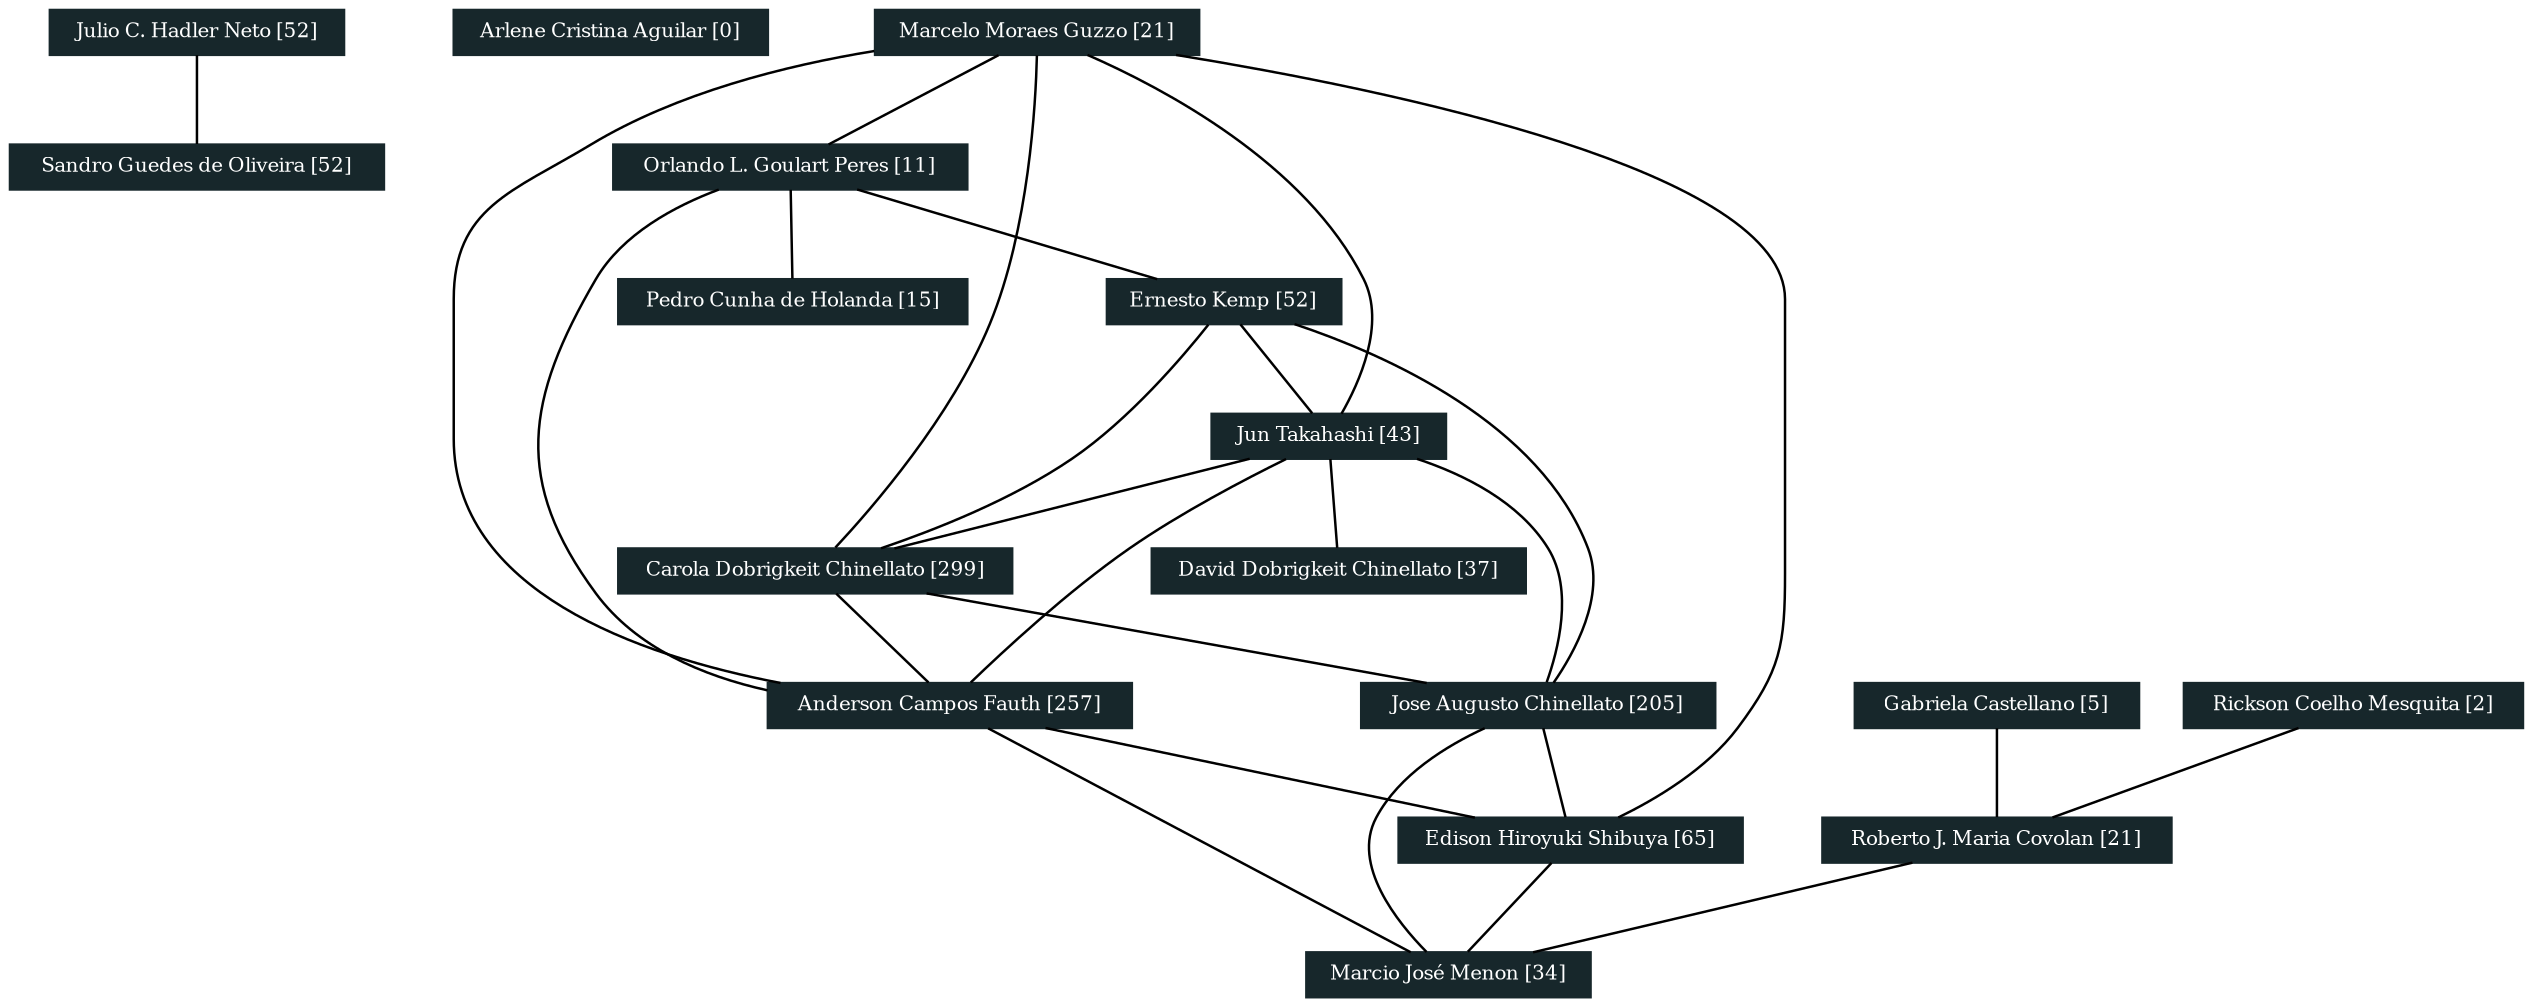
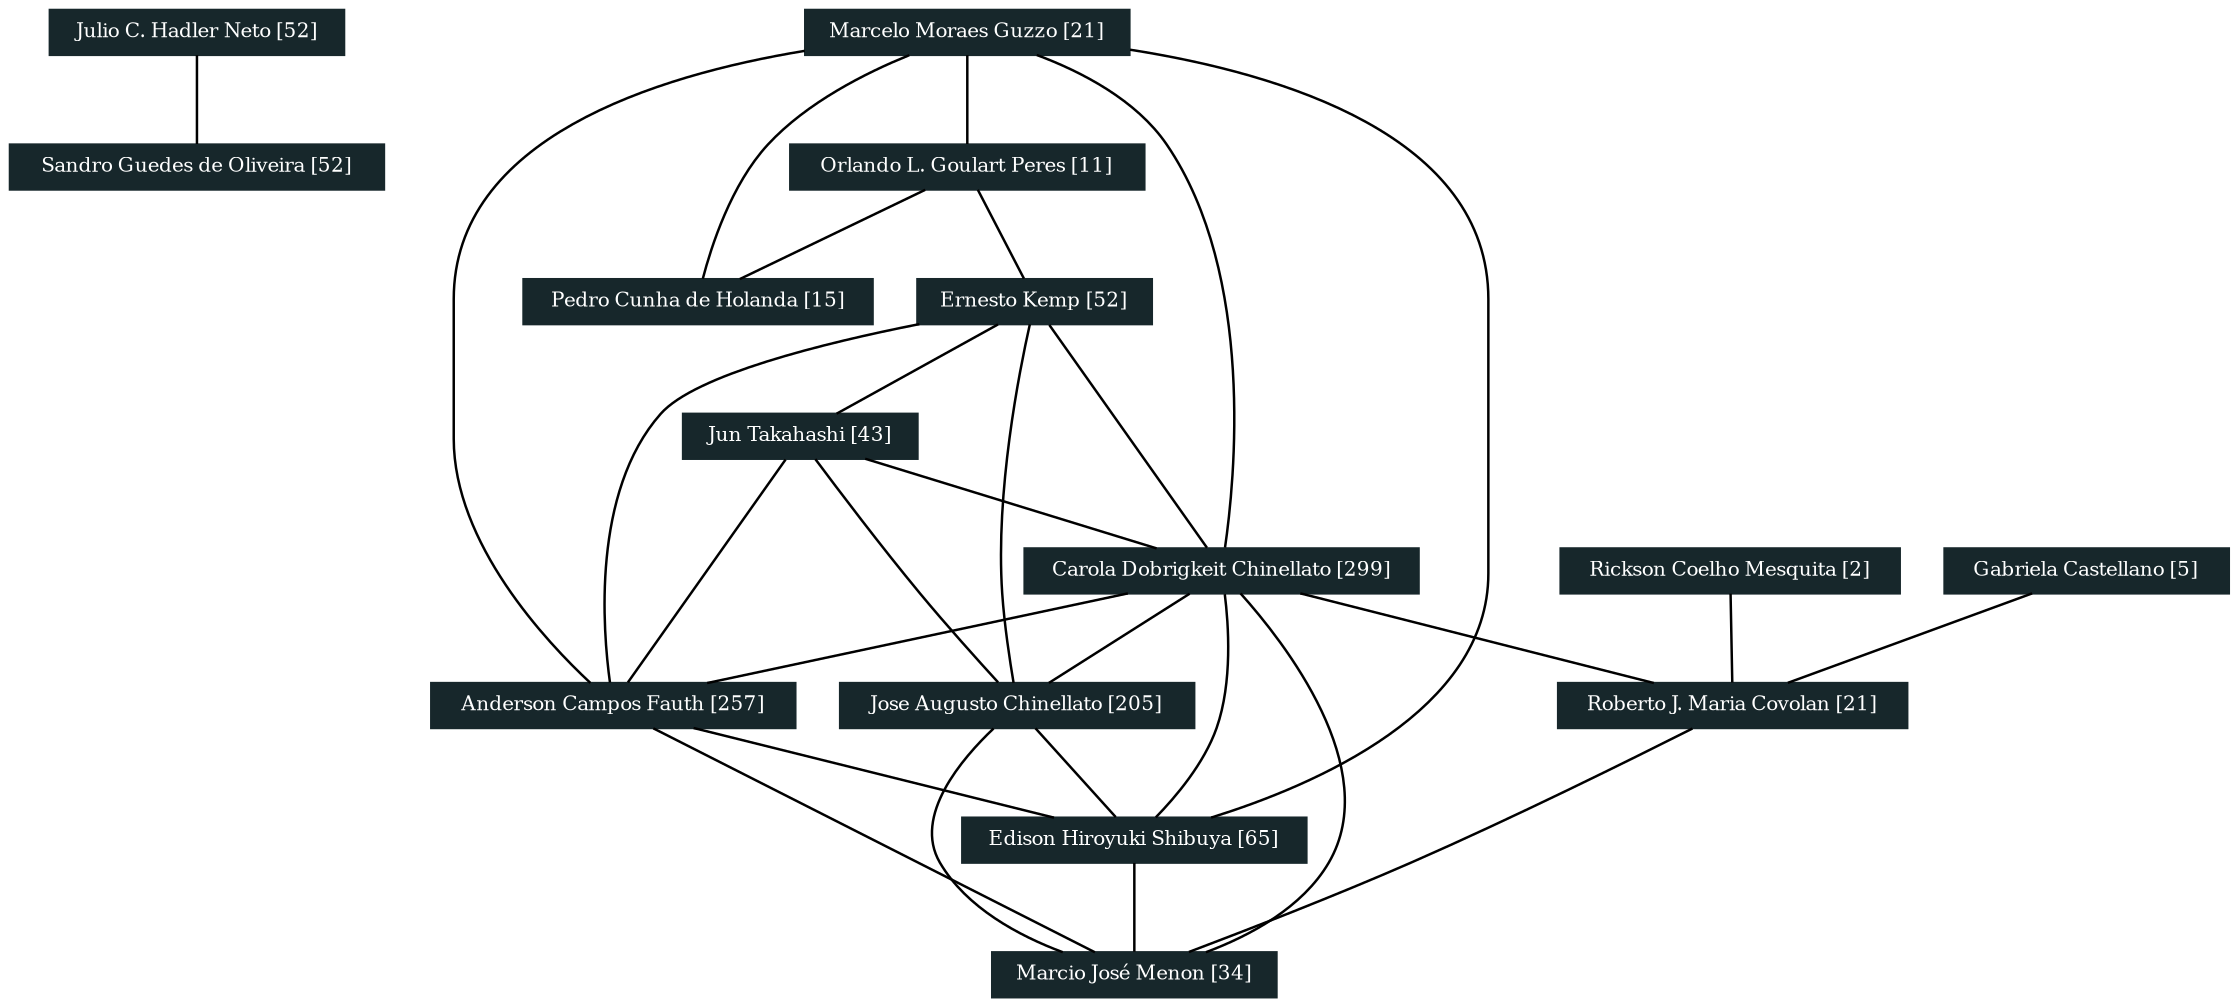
node "Arlene Cristina Aguilar [0]": removed
edge "Marcelo Moraes Guzzo [21]" -- "Jun Takahashi [43]": now "Marcelo Moraes Guzzo [21]" -- "Pedro Cunha de Holanda [15]"
edge "Orlando L. Goulart Peres [11]" -- "Anderson Campos Fauth [257]": now "Ernesto Kemp [52]" -- "Anderson Campos Fauth [257]"
node "David Dobrigkeit Chinellato [37]": removed
edge "Carola Dobrigkeit Chinellato [299]" -- "Roberto J. Maria Covolan [21]": added
edge "Carola Dobrigkeit Chinellato [299]" -- "Edison Hiroyuki Shibuya [65]": added
edge "Carola Dobrigkeit Chinellato [299]" -- "Marcio José Menon [34]": added
